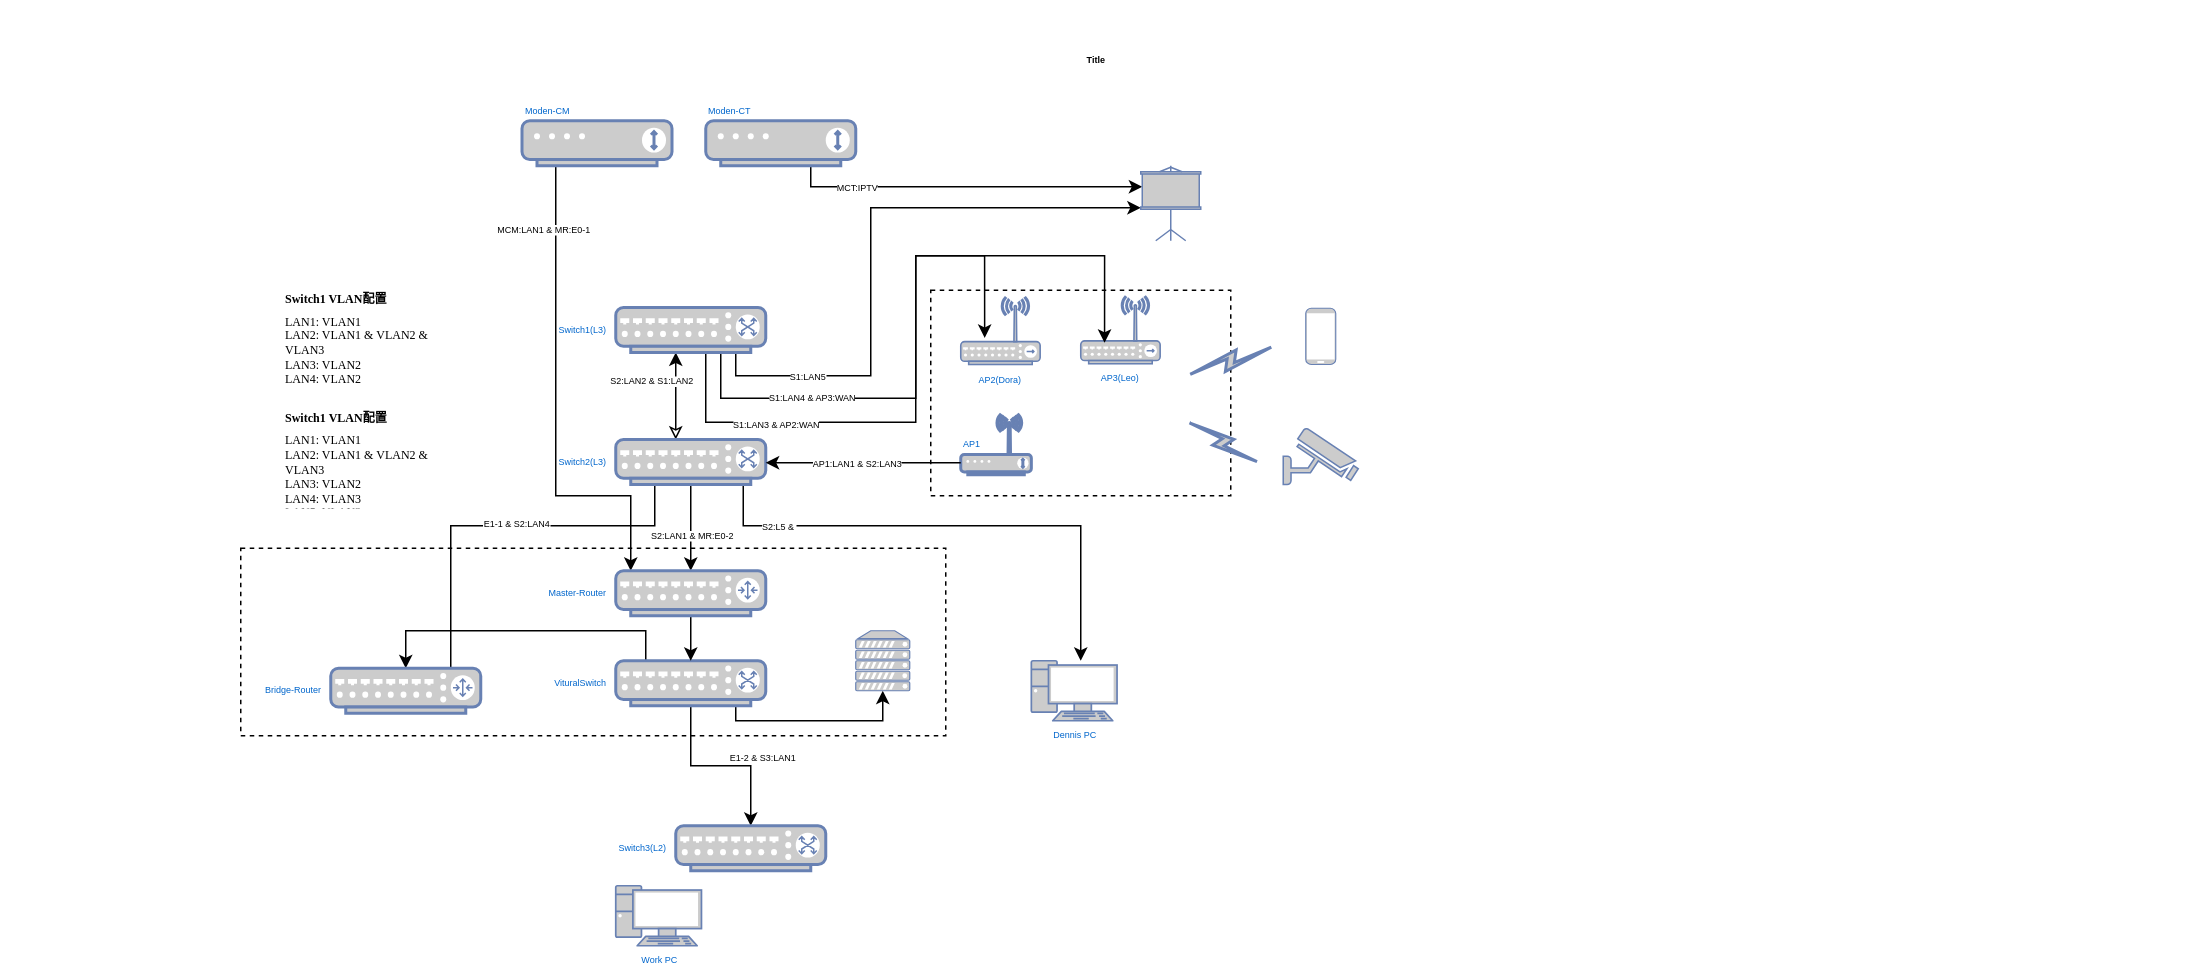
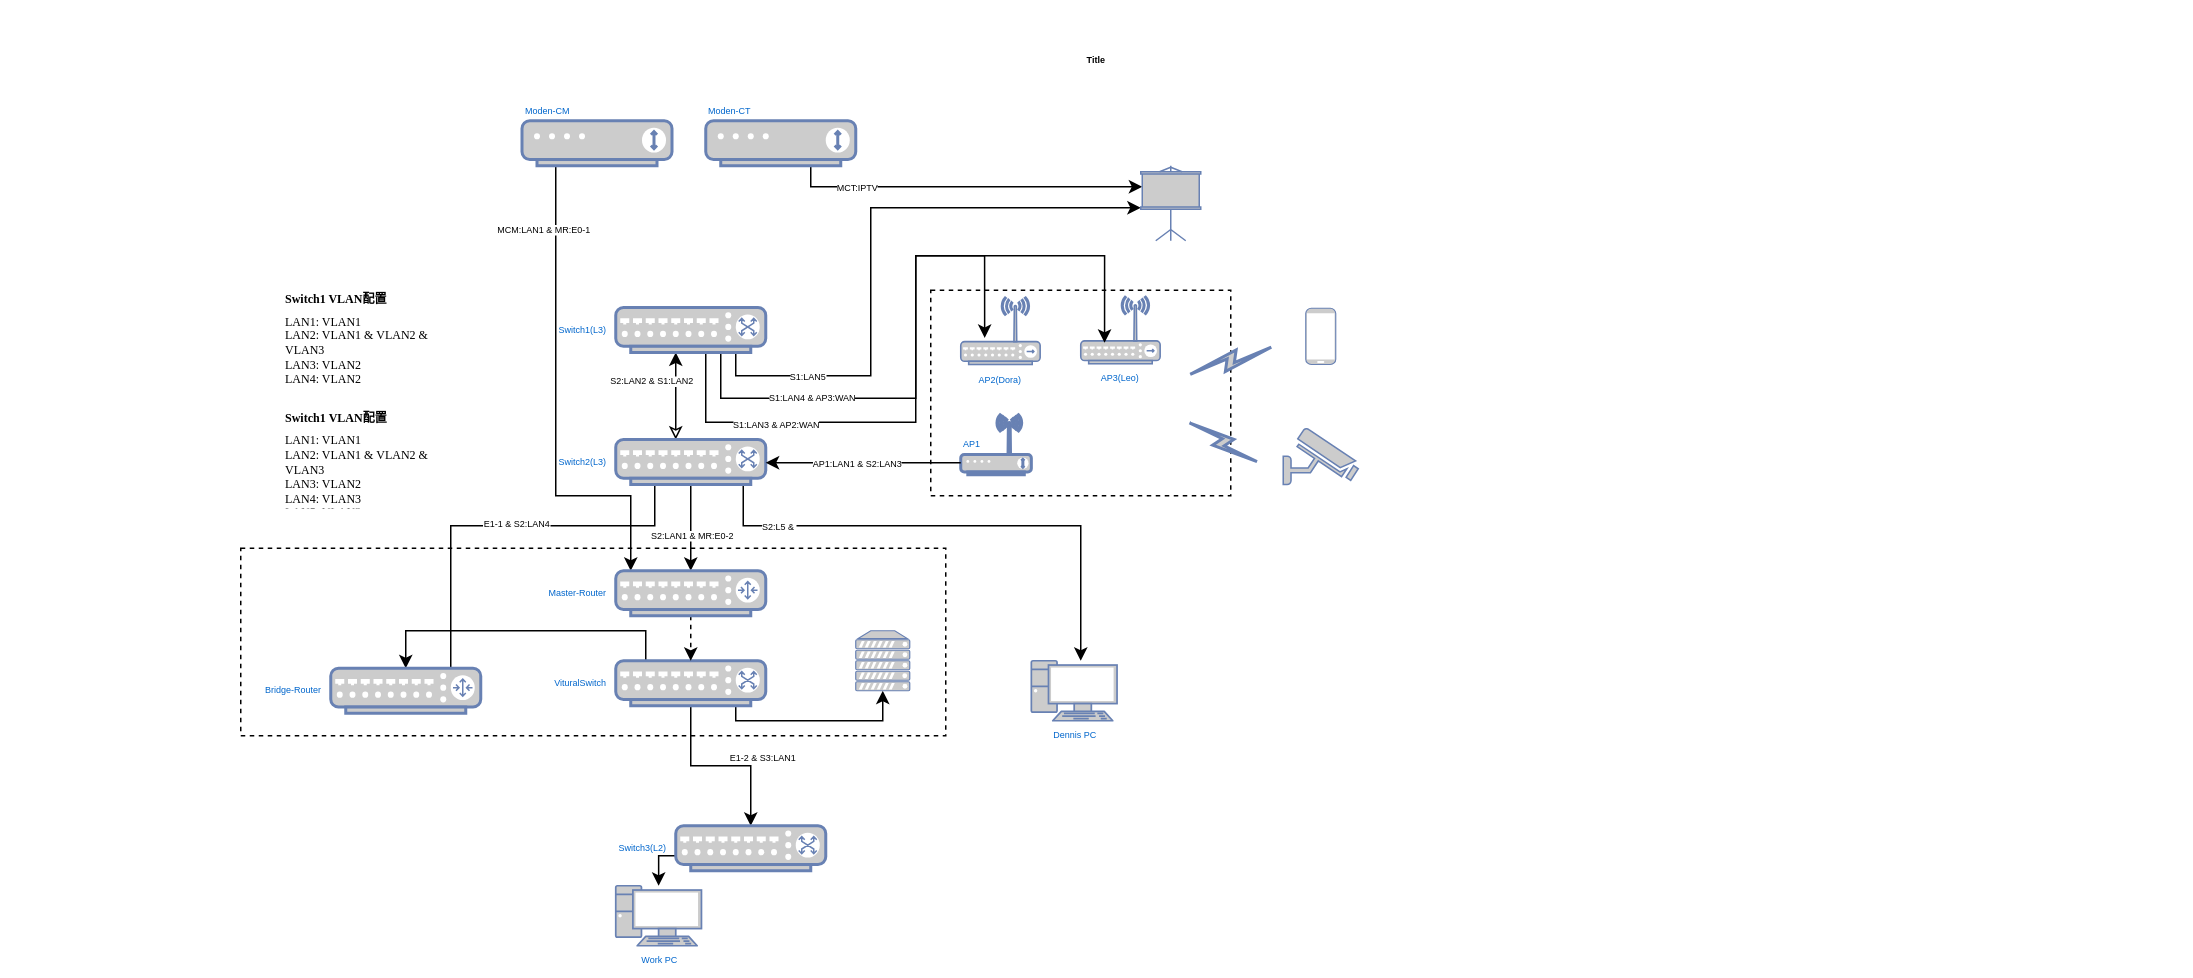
edge "Master-Router" -> "VituralSwitch": style solid -> dashed
edge "Switch3(L2)" -> "Work PC": added
